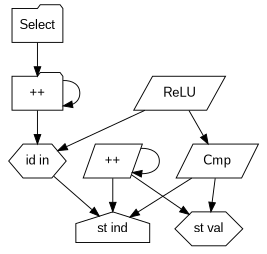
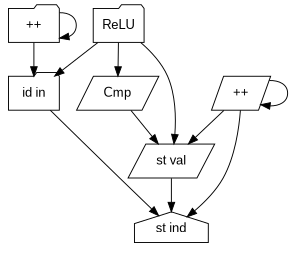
node "Select": removed
edge "ReLU" -> "st val": added
node "ReLU": shape parallelogram -> folder
node "id in": shape hexagon -> folder
edge "Cmp" -> "st ind": now "st val" -> "st ind"
node "st val": shape hexagon -> parallelogram
